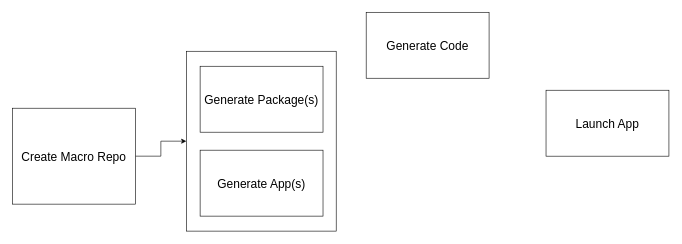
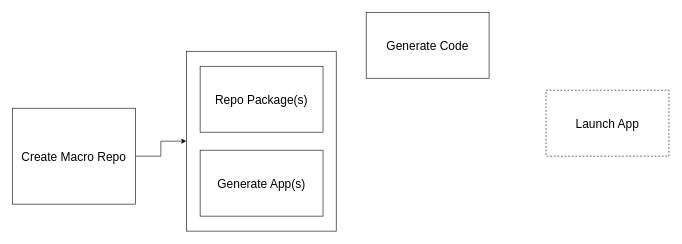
node "Generate Package(s)": label "Generate Package(s)" -> "Repo Package(s)"
node "Launch App": style solid -> dashed
